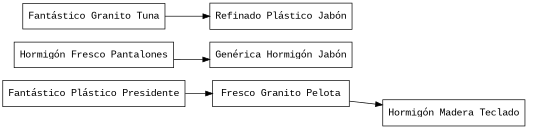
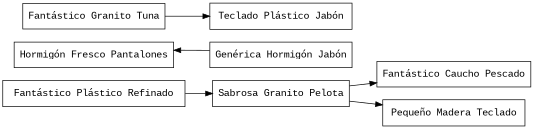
node "Refinado Plástico Jabón": label "Refinado Plástico Jabón" -> "Teclado Plástico Jabón"
edge "Hormigón Fresco Pantalones" -> "Genérica Hormigón Jabón": reversed
node "Fantástico Caucho Pescado": added
node "Fantástico Plástico Presidente": label "Fantástico Plástico Presidente" -> "Fantástico Plástico Refinado"
node "Fresco Granito Pelota": label "Fresco Granito Pelota" -> "Sabrosa Granito Pelota"
node "Hormigón Madera Teclado": label "Hormigón Madera Teclado" -> "Pequeño Madera Teclado"
